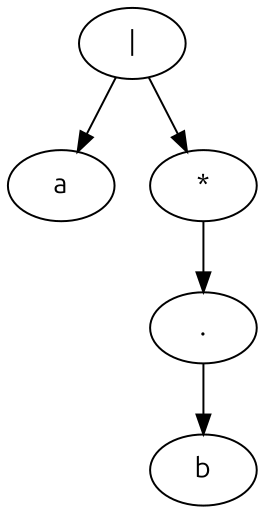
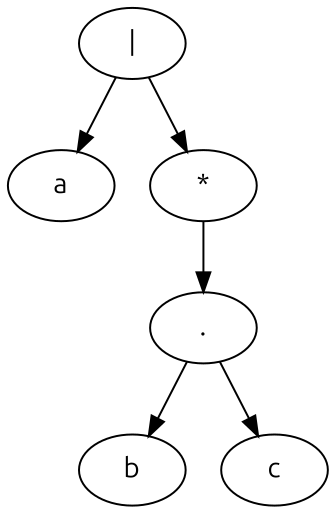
node "c": added
